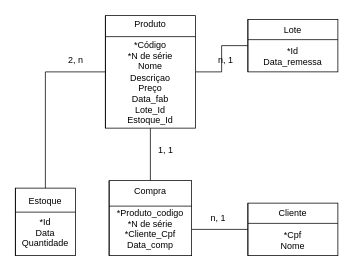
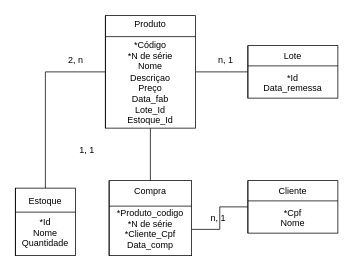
node "Lote *Id Data_remessa": moved (293, 45) -> (293, 72)
node "1, 1": moved (165, 150) -> (87, 150)
node "Estoque *Id Data Quantidade": label "Estoque *Id Data Quantidade" -> "Estoque *Id Nome Quantidade"
node "Cliente *Cpf Nome": moved (293, 229) -> (293, 207)
